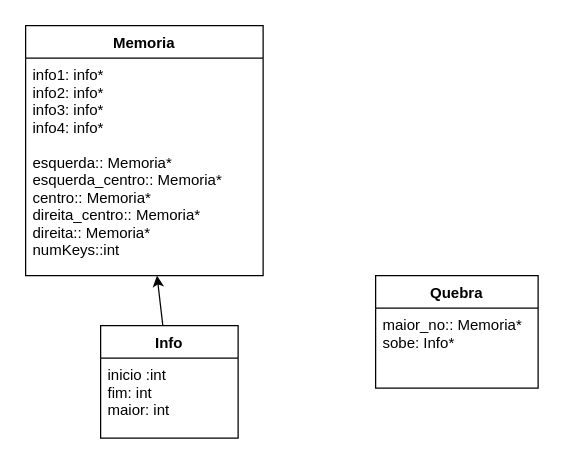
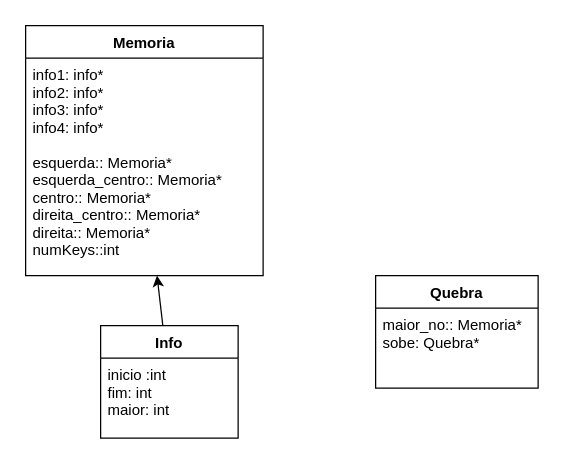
node "maior_no:: Memoria* sobe: Info*": label "maior_no:: Memoria* sobe: Info*" -> "maior_no:: Memoria* sobe: Quebra*"
